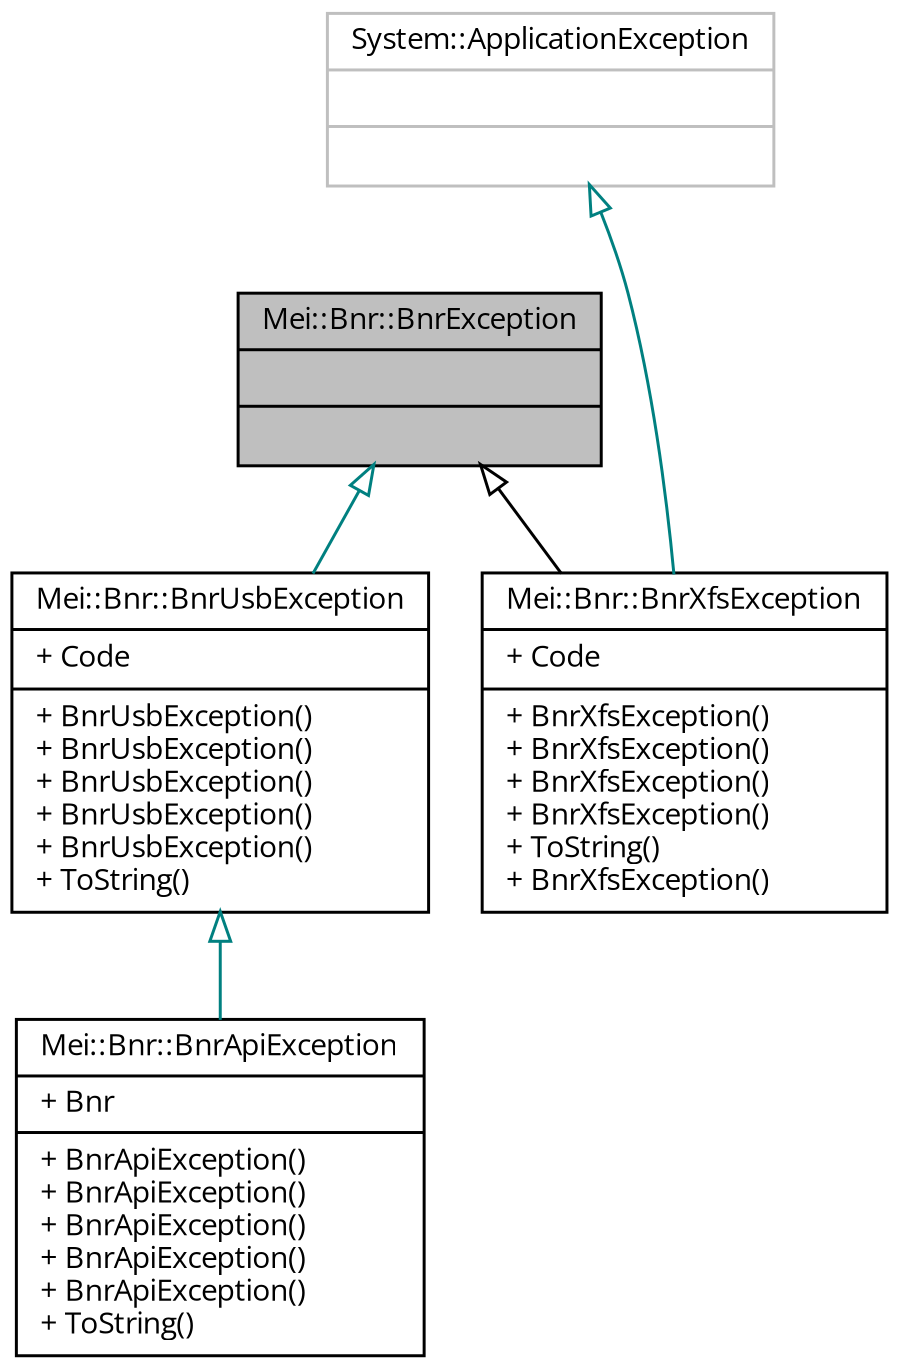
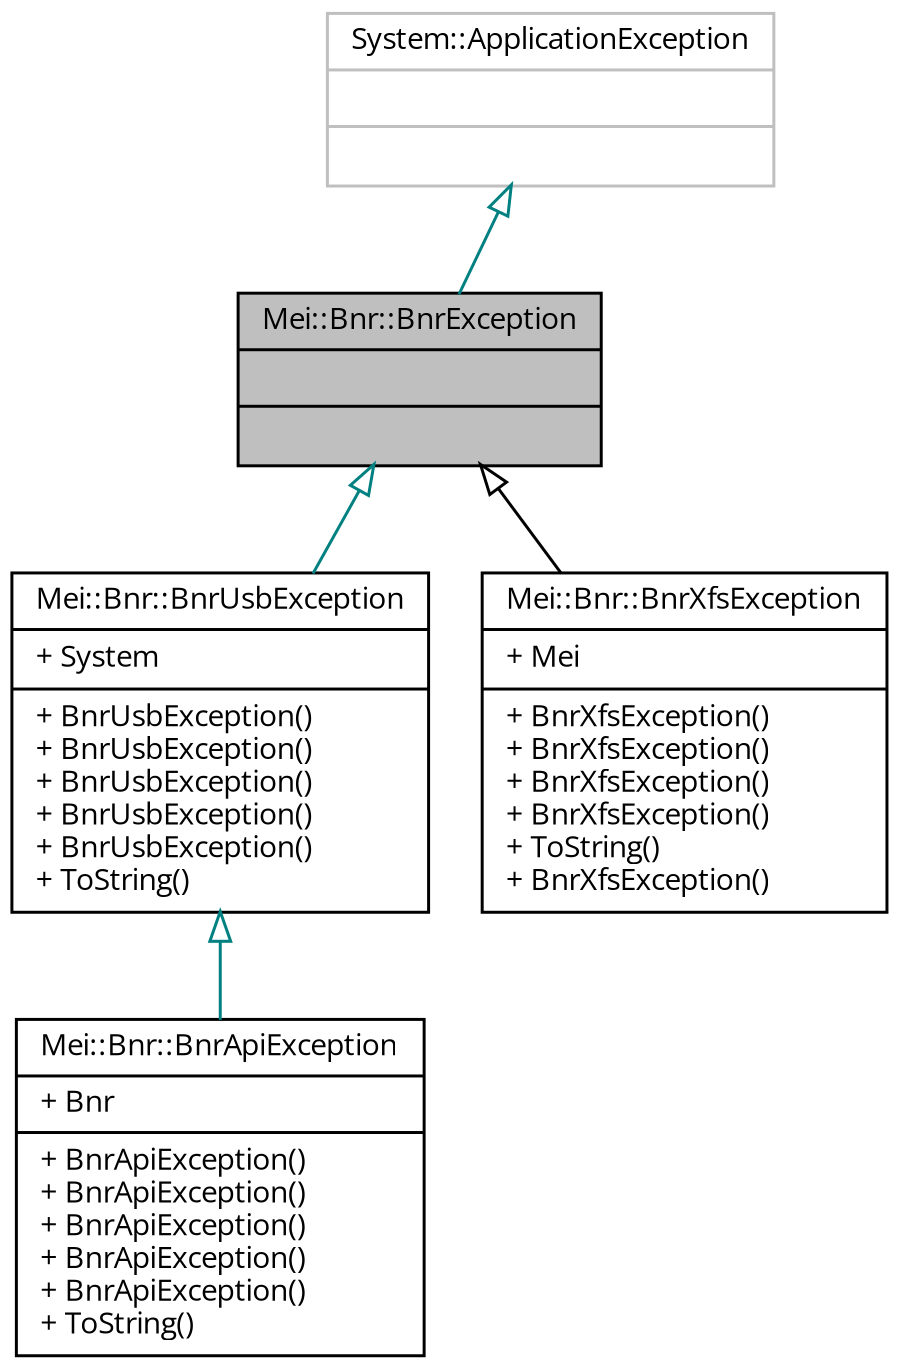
edge "Mei::Bnr::BnrXfsException" -> "System::ApplicationException": now "Mei::Bnr::BnrException" -> "System::ApplicationException"
node "Mei::Bnr::BnrUsbException": text "+ Code" -> "+ System"
node "Mei::Bnr::BnrXfsException": text "+ Code" -> "+ Mei"
